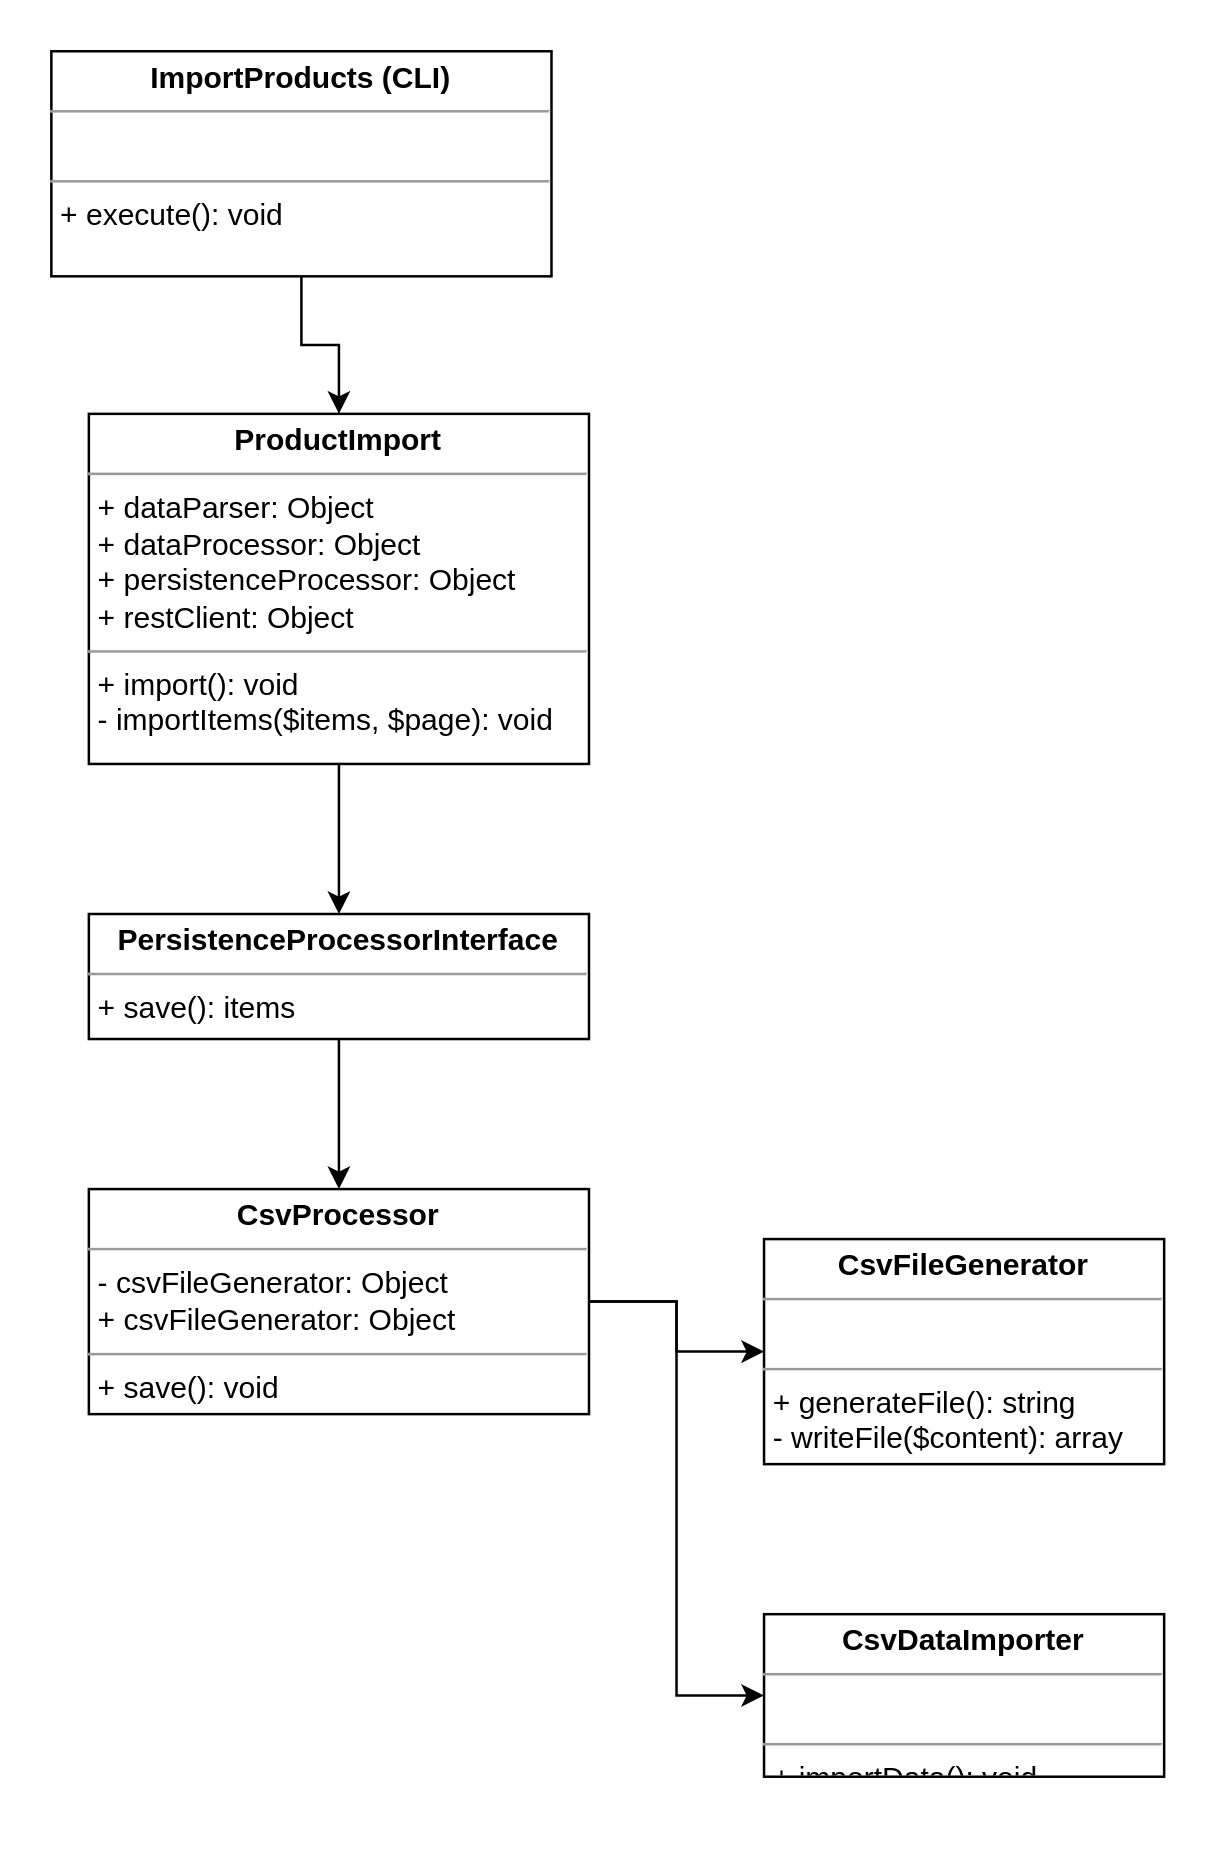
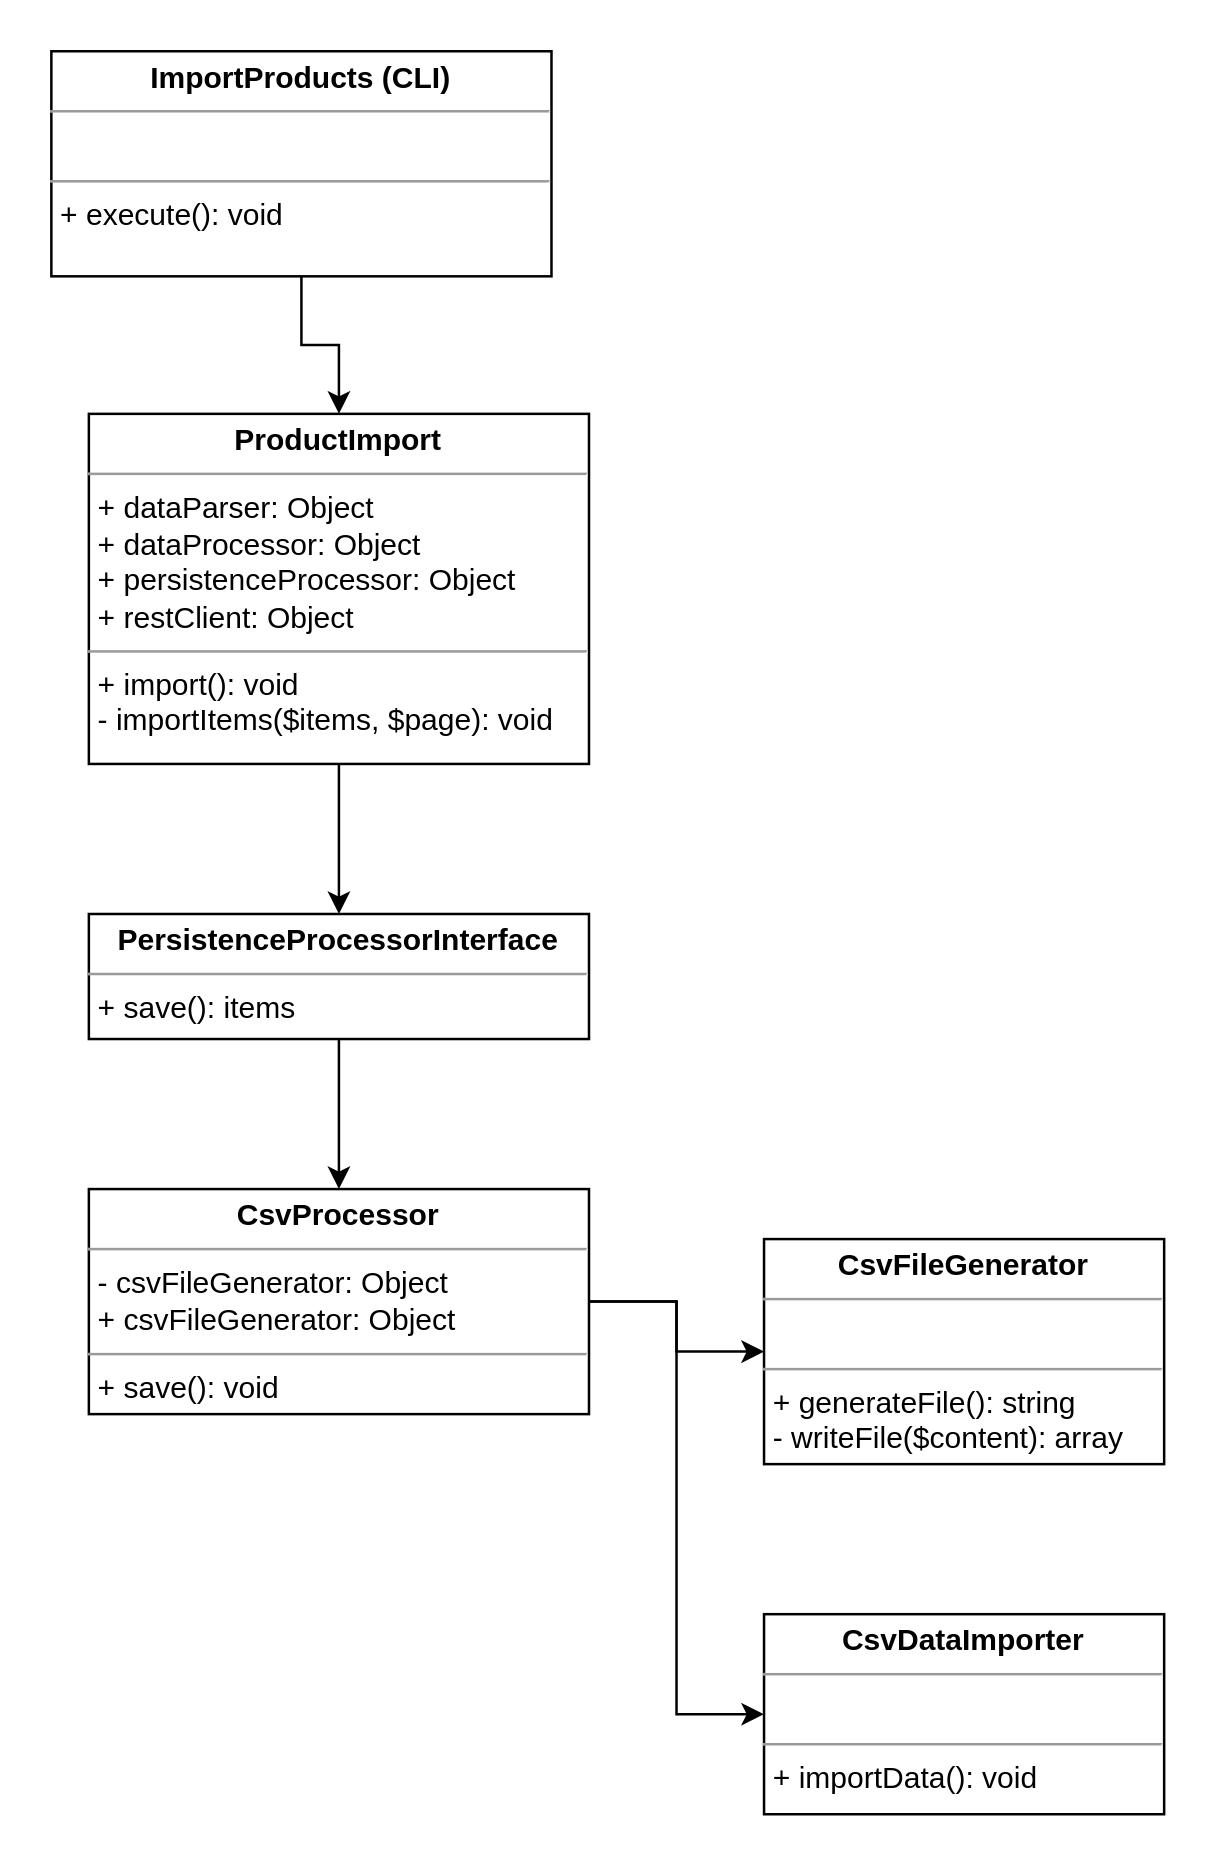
node "CsvDataImporter + importData(): void": size 400x163 -> 400x200
